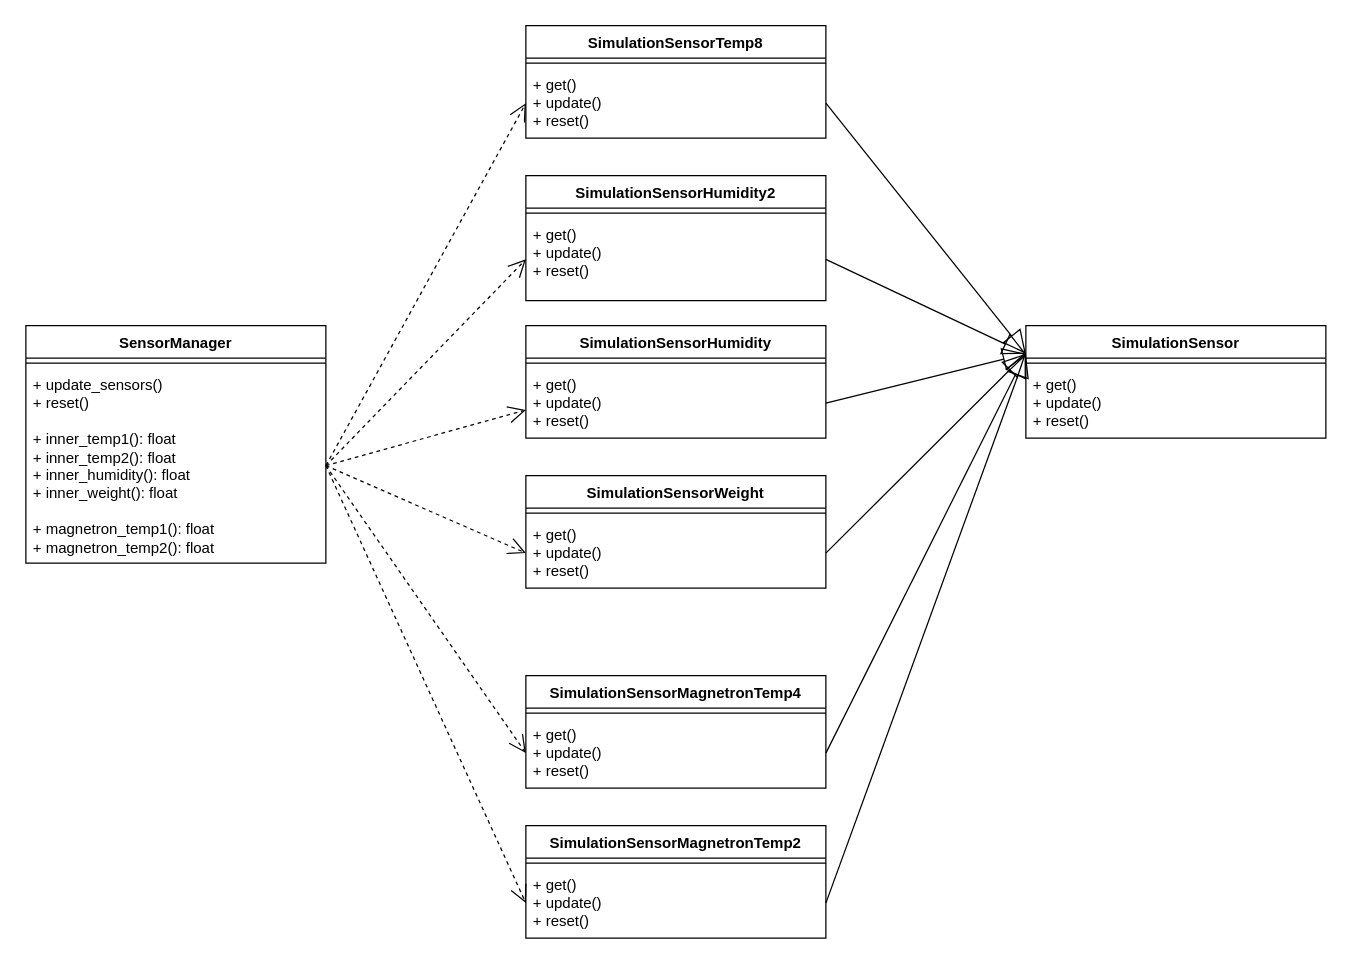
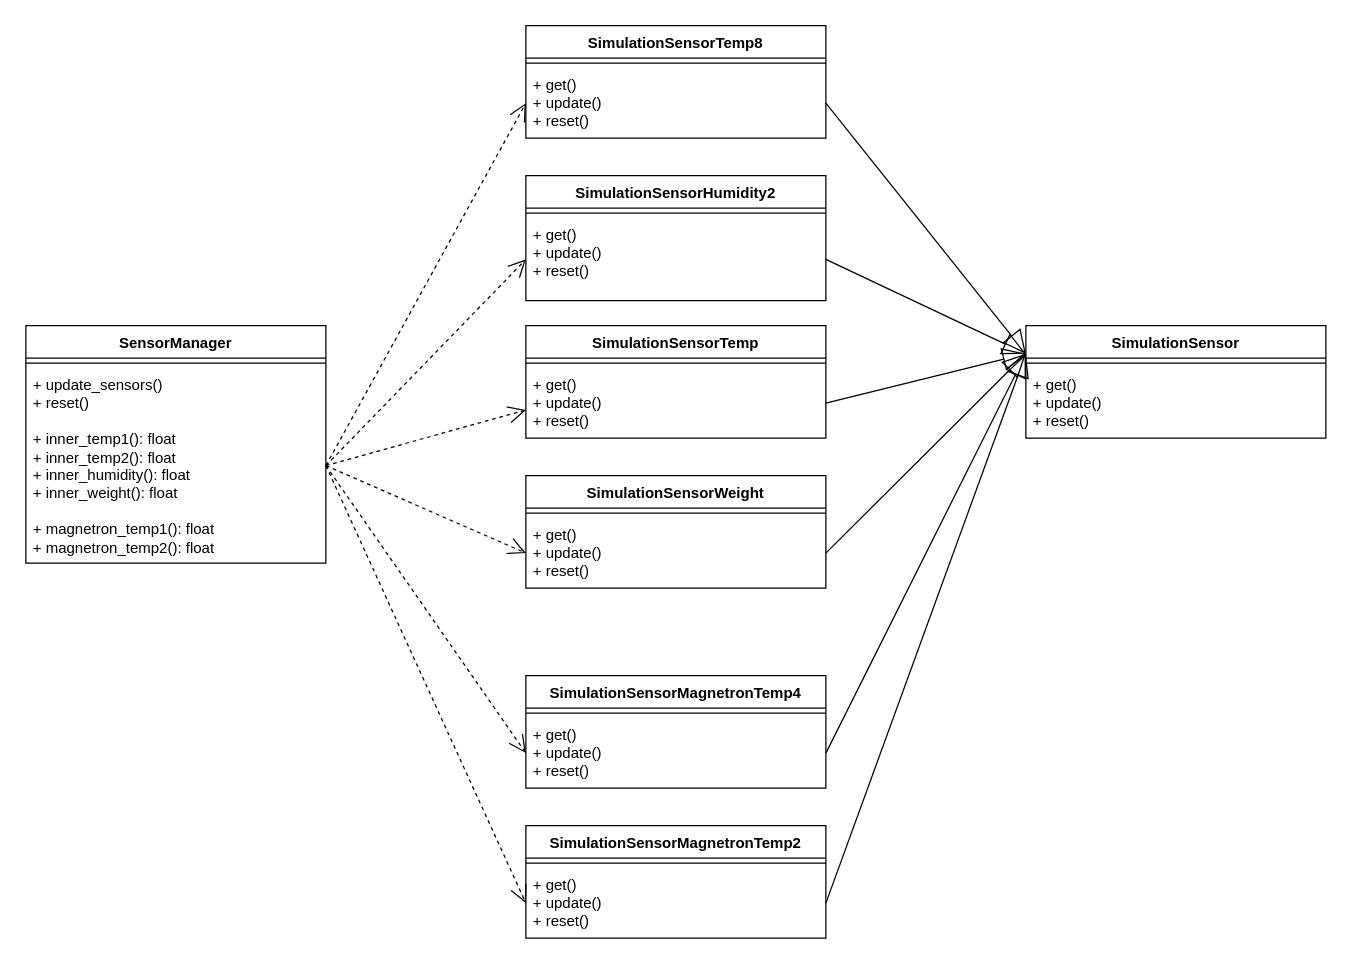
node "SimulationSensorHumidity": label "SimulationSensorHumidity" -> "SimulationSensorTemp"
